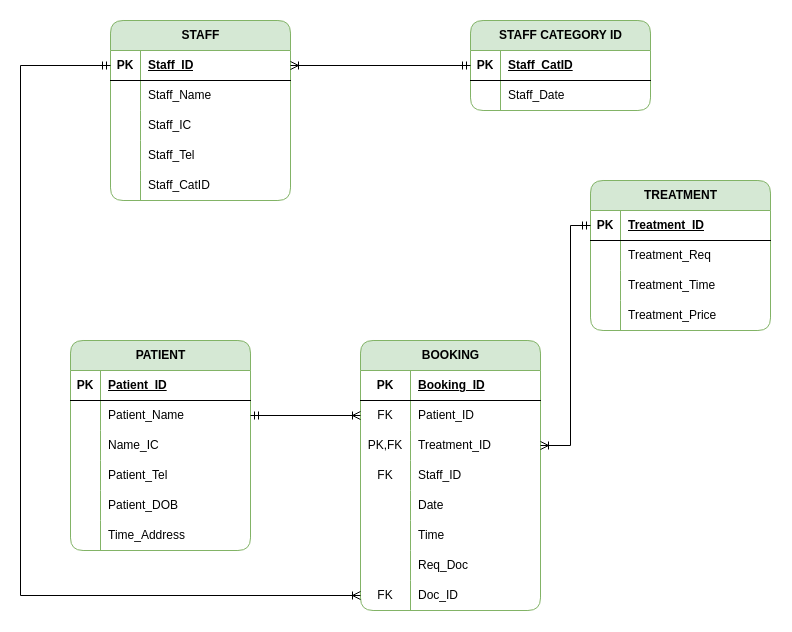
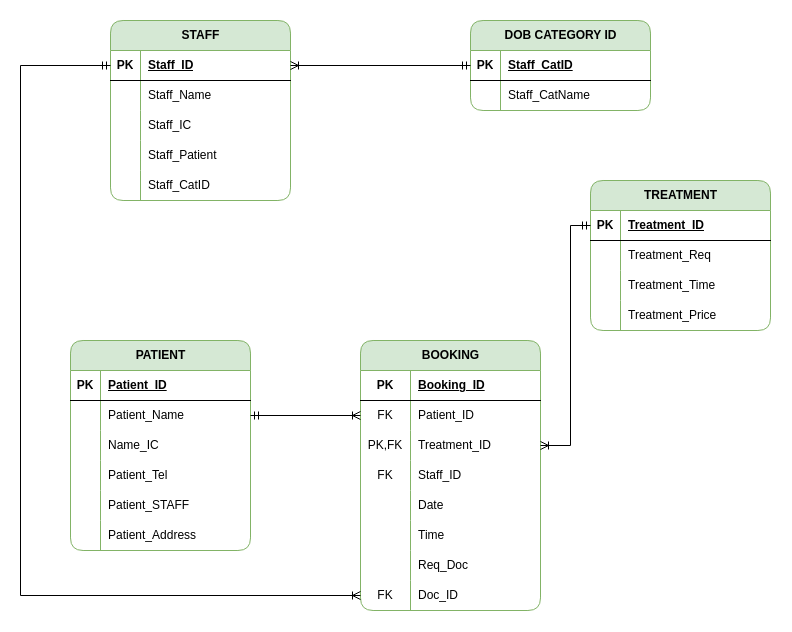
node "STAFF CATEGORY ID": label "STAFF CATEGORY ID" -> "DOB CATEGORY ID"
node "Staff_Date": label "Staff_Date" -> "Staff_CatName"
node "Staff_Tel": label "Staff_Tel" -> "Staff_Patient"
node "Patient_DOB": label "Patient_DOB" -> "Patient_STAFF"
node "Time_Address": label "Time_Address" -> "Patient_Address"
